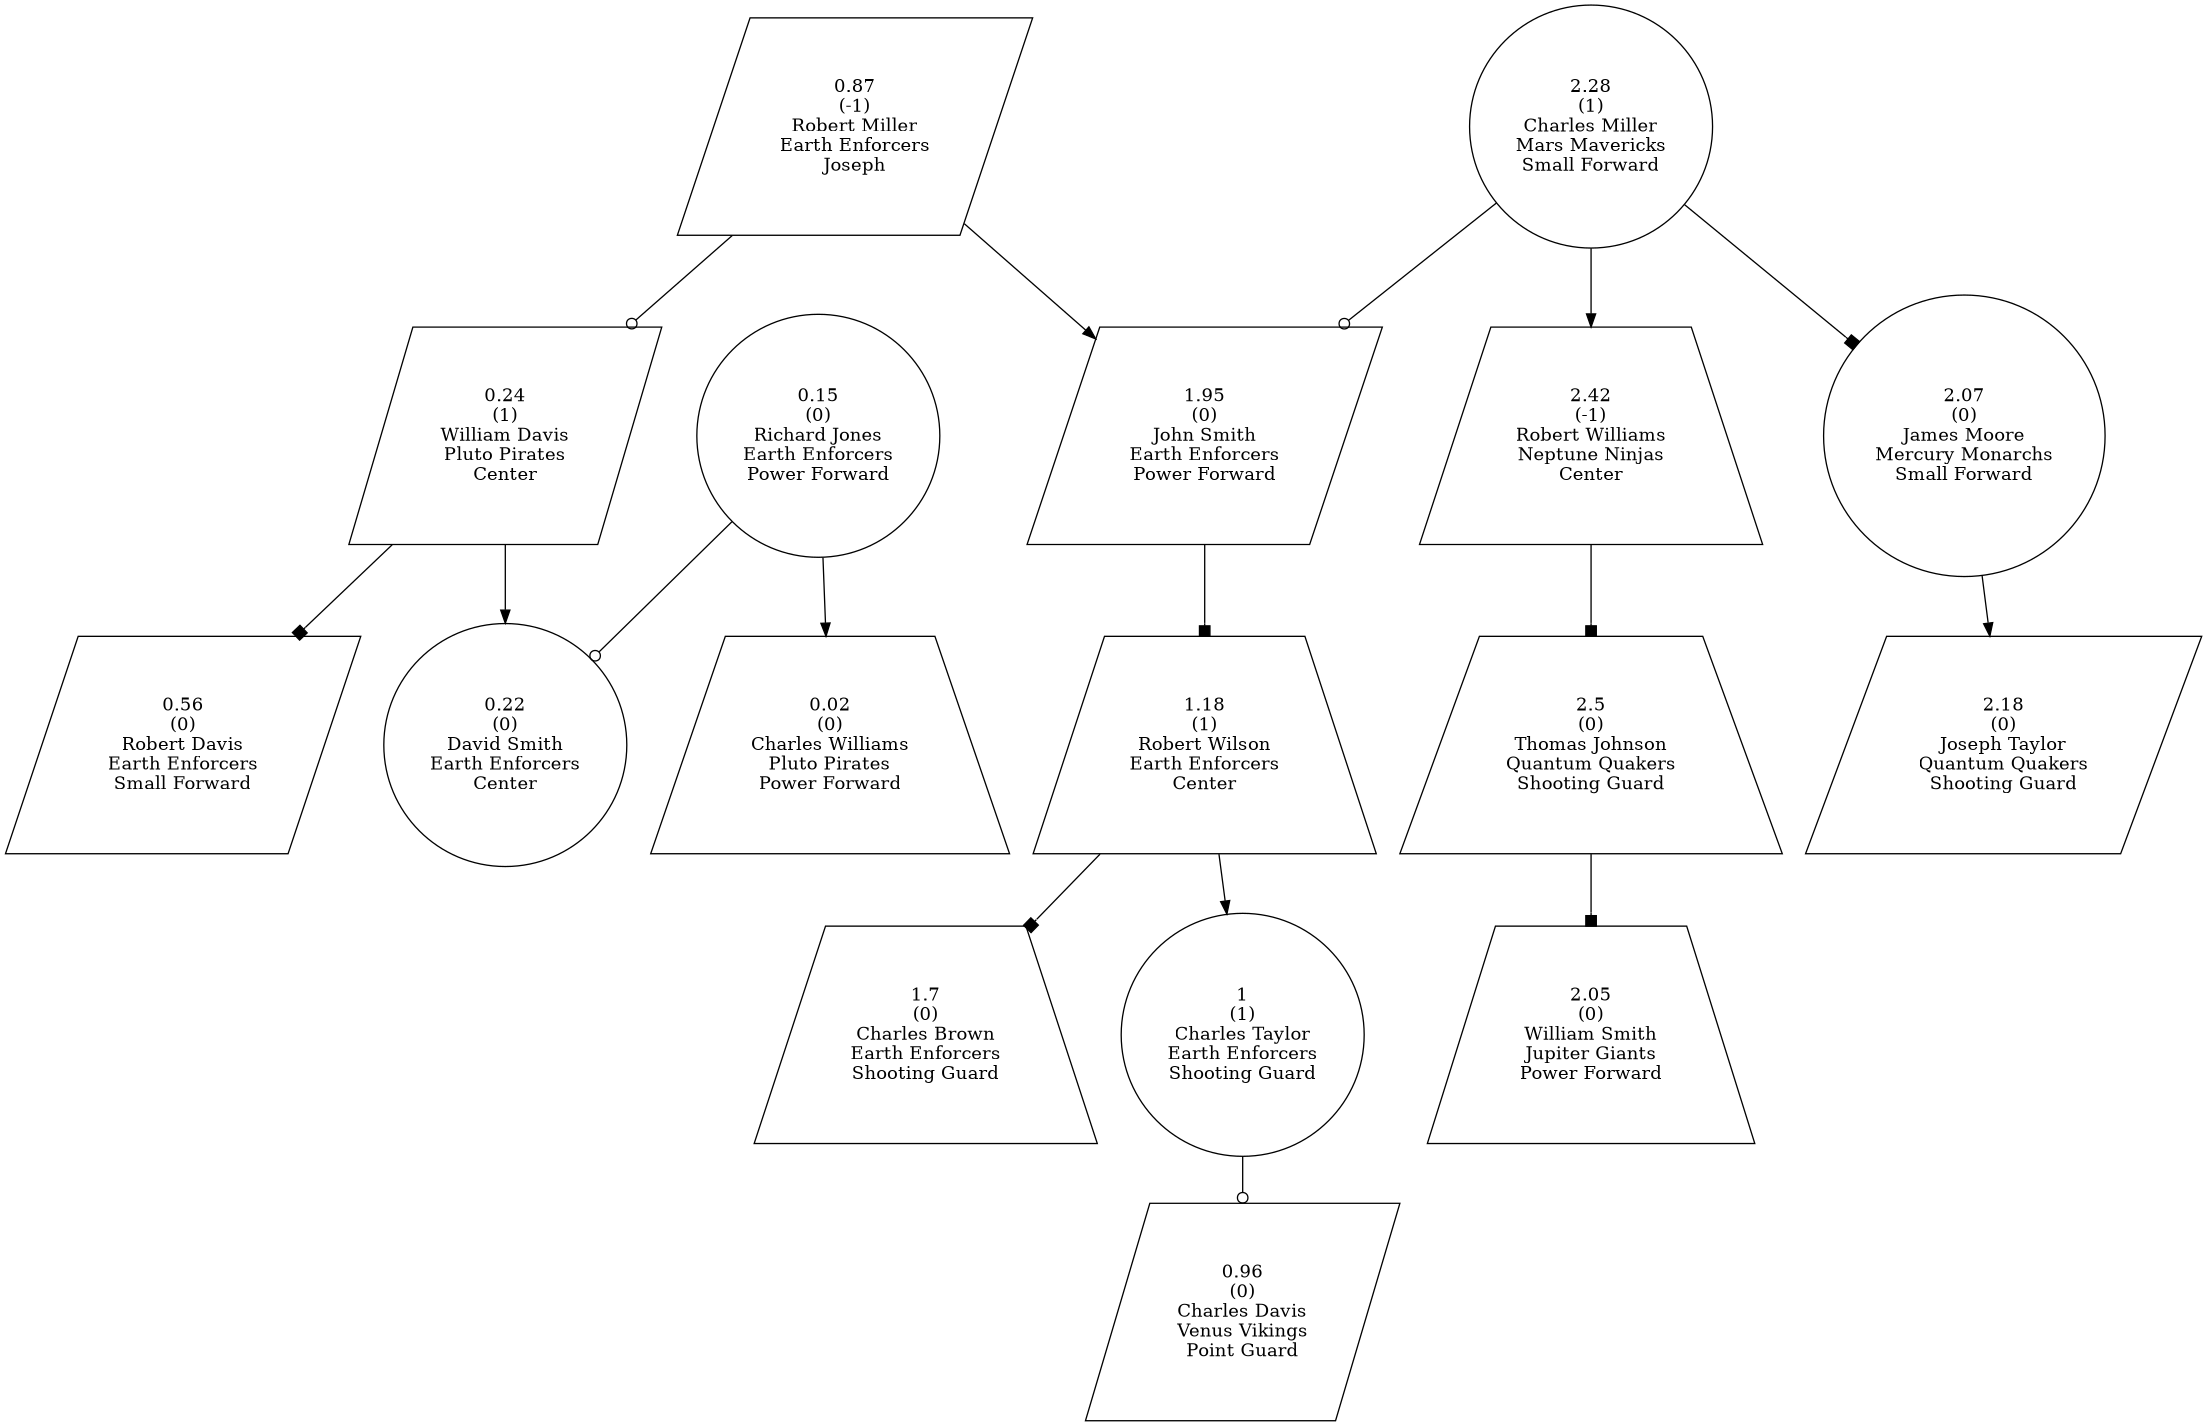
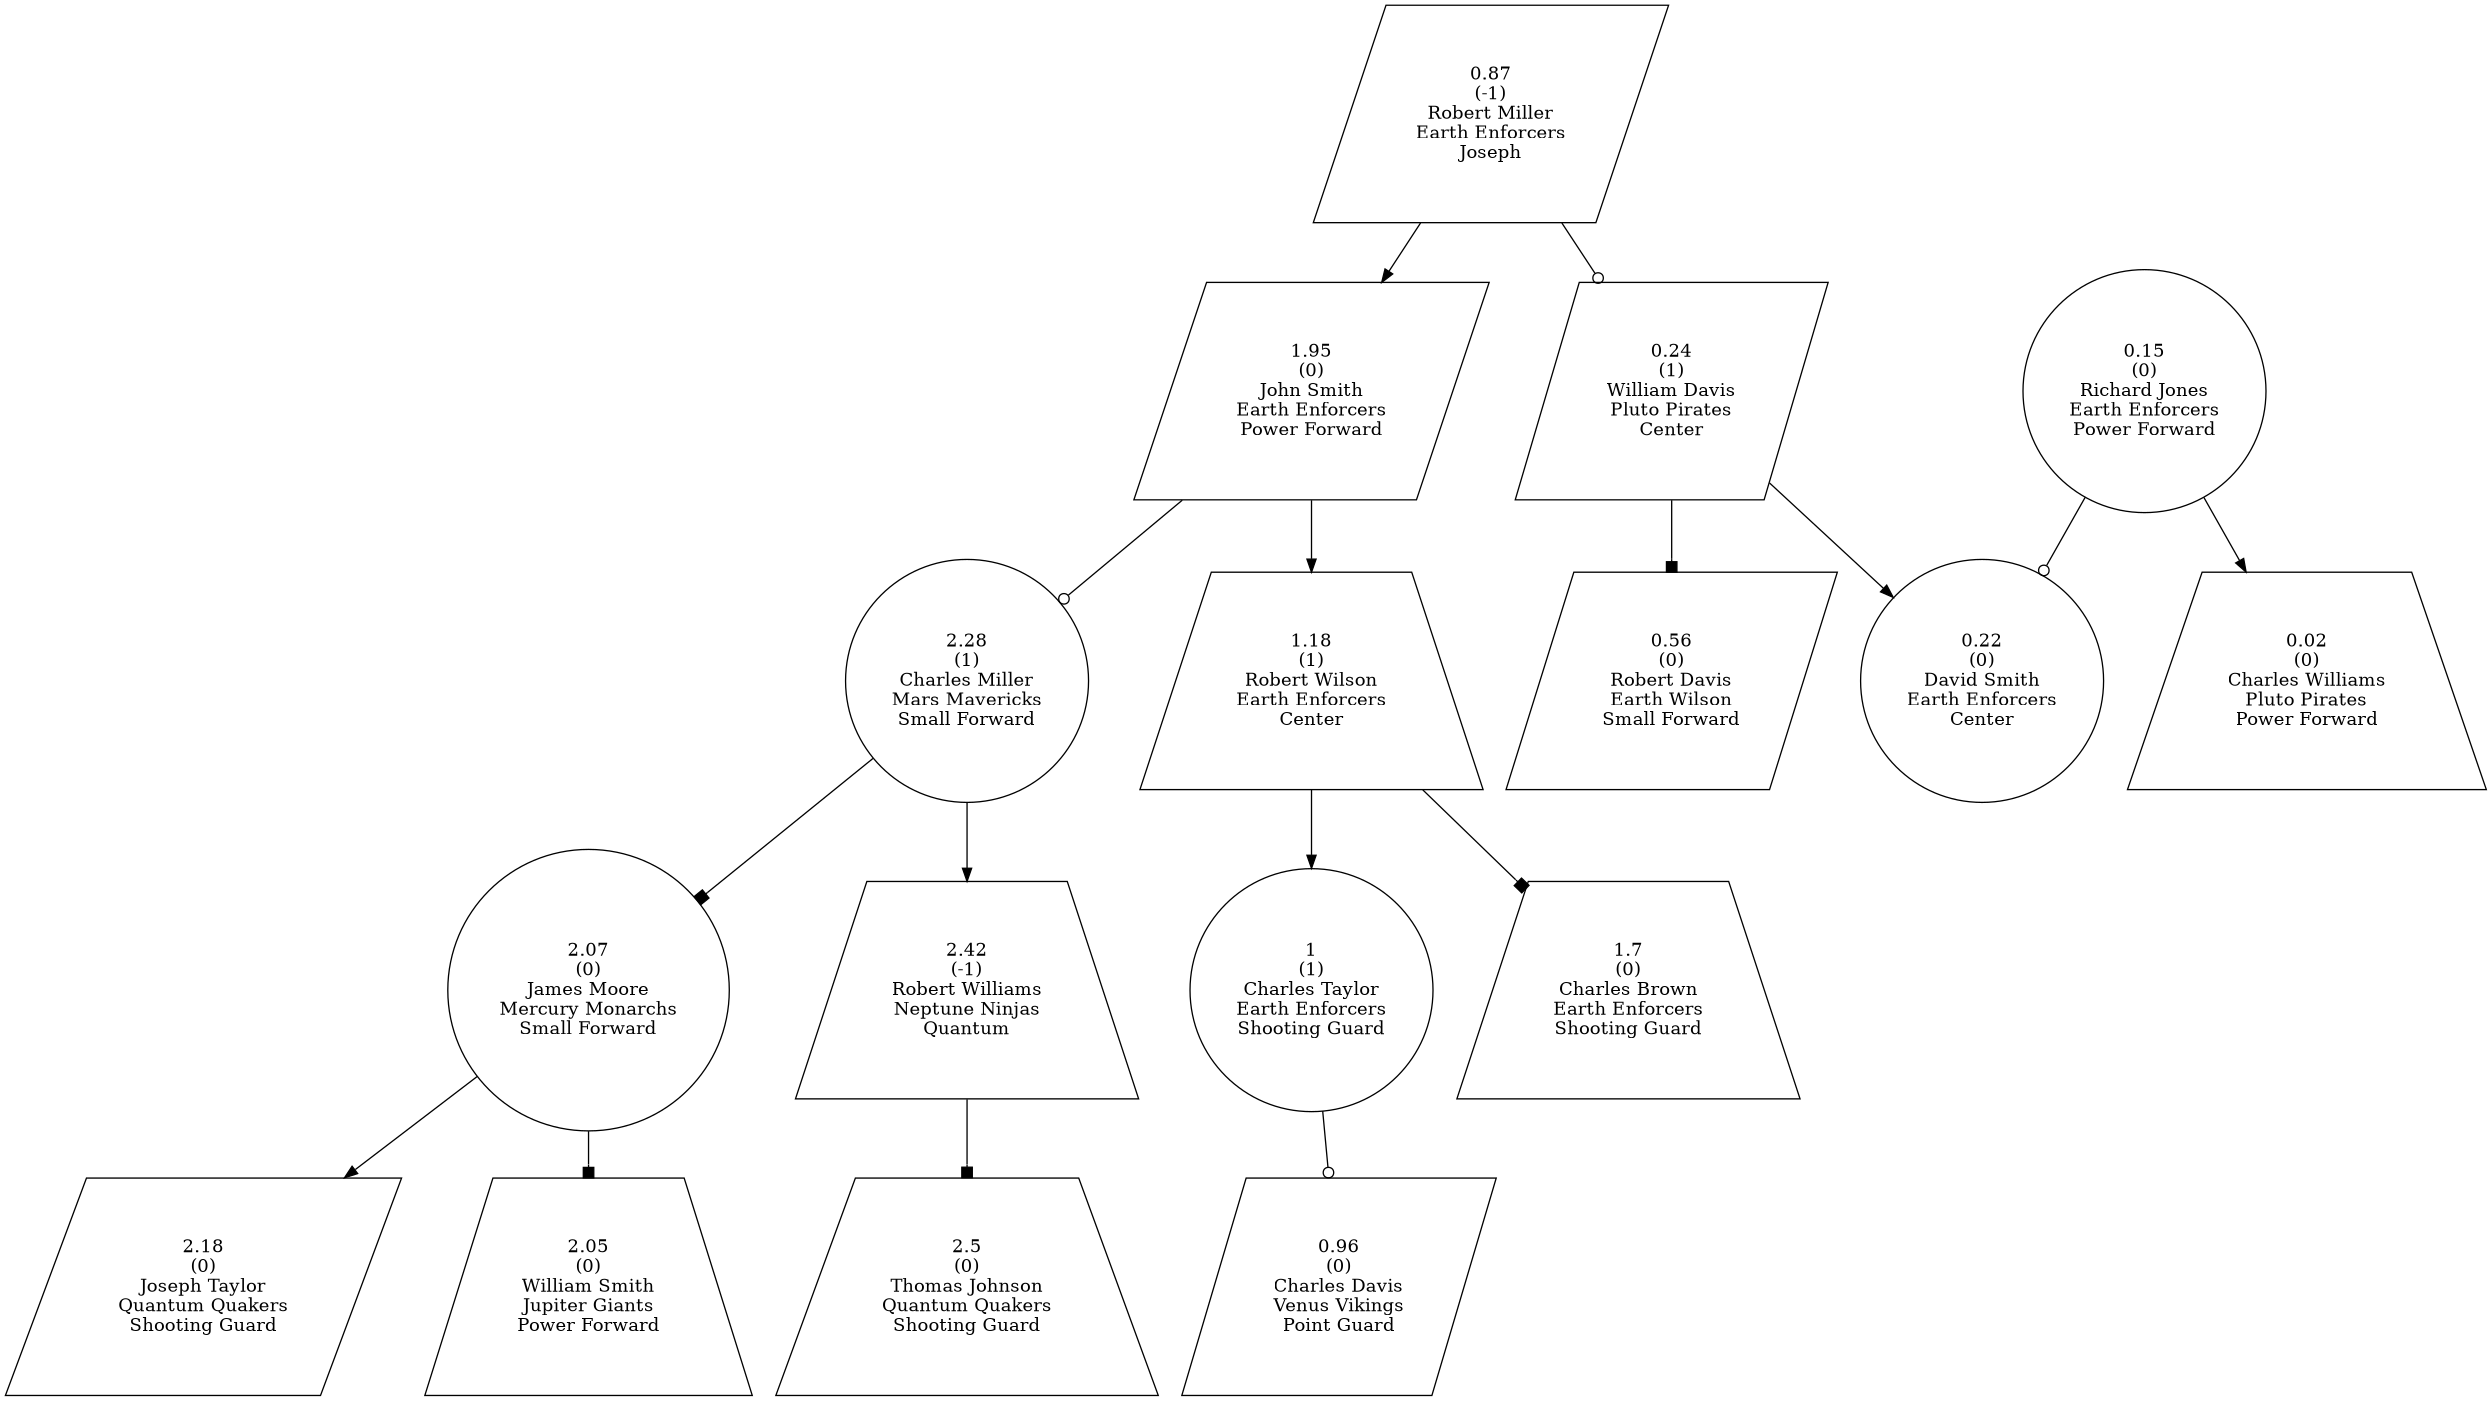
edge "2.28 (1) Charles Miller Mars Mavericks Small Forward" -> "1.95 (0) John Smith Earth Enforcers Power Forward": reversed
node "2.42 (-1) Robert Williams Neptune Ninjas Center": label "2.42 (-1) Robert Williams Neptune Ninjas Center" -> "2.42 (-1) Robert Williams Neptune Ninjas Quantum"
edge "1.95 (0) John Smith Earth Enforcers Power Forward" -> "1.18 (1) Robert Wilson Earth Enforcers Center": arrowhead box -> normal
node "0.56 (0) Robert Davis Earth Enforcers Small Forward": label "0.56 (0) Robert Davis Earth Enforcers Small Forward" -> "0.56 (0) Robert Davis Earth Wilson Small Forward"
edge "2.5 (0) Thomas Johnson Quantum Quakers Shooting Guard" -> "2.05 (0) William Smith Jupiter Giants Power Forward": now "2.07 (0) James Moore Mercury Monarchs Small Forward" -> "2.05 (0) William Smith Jupiter Giants Power Forward"
